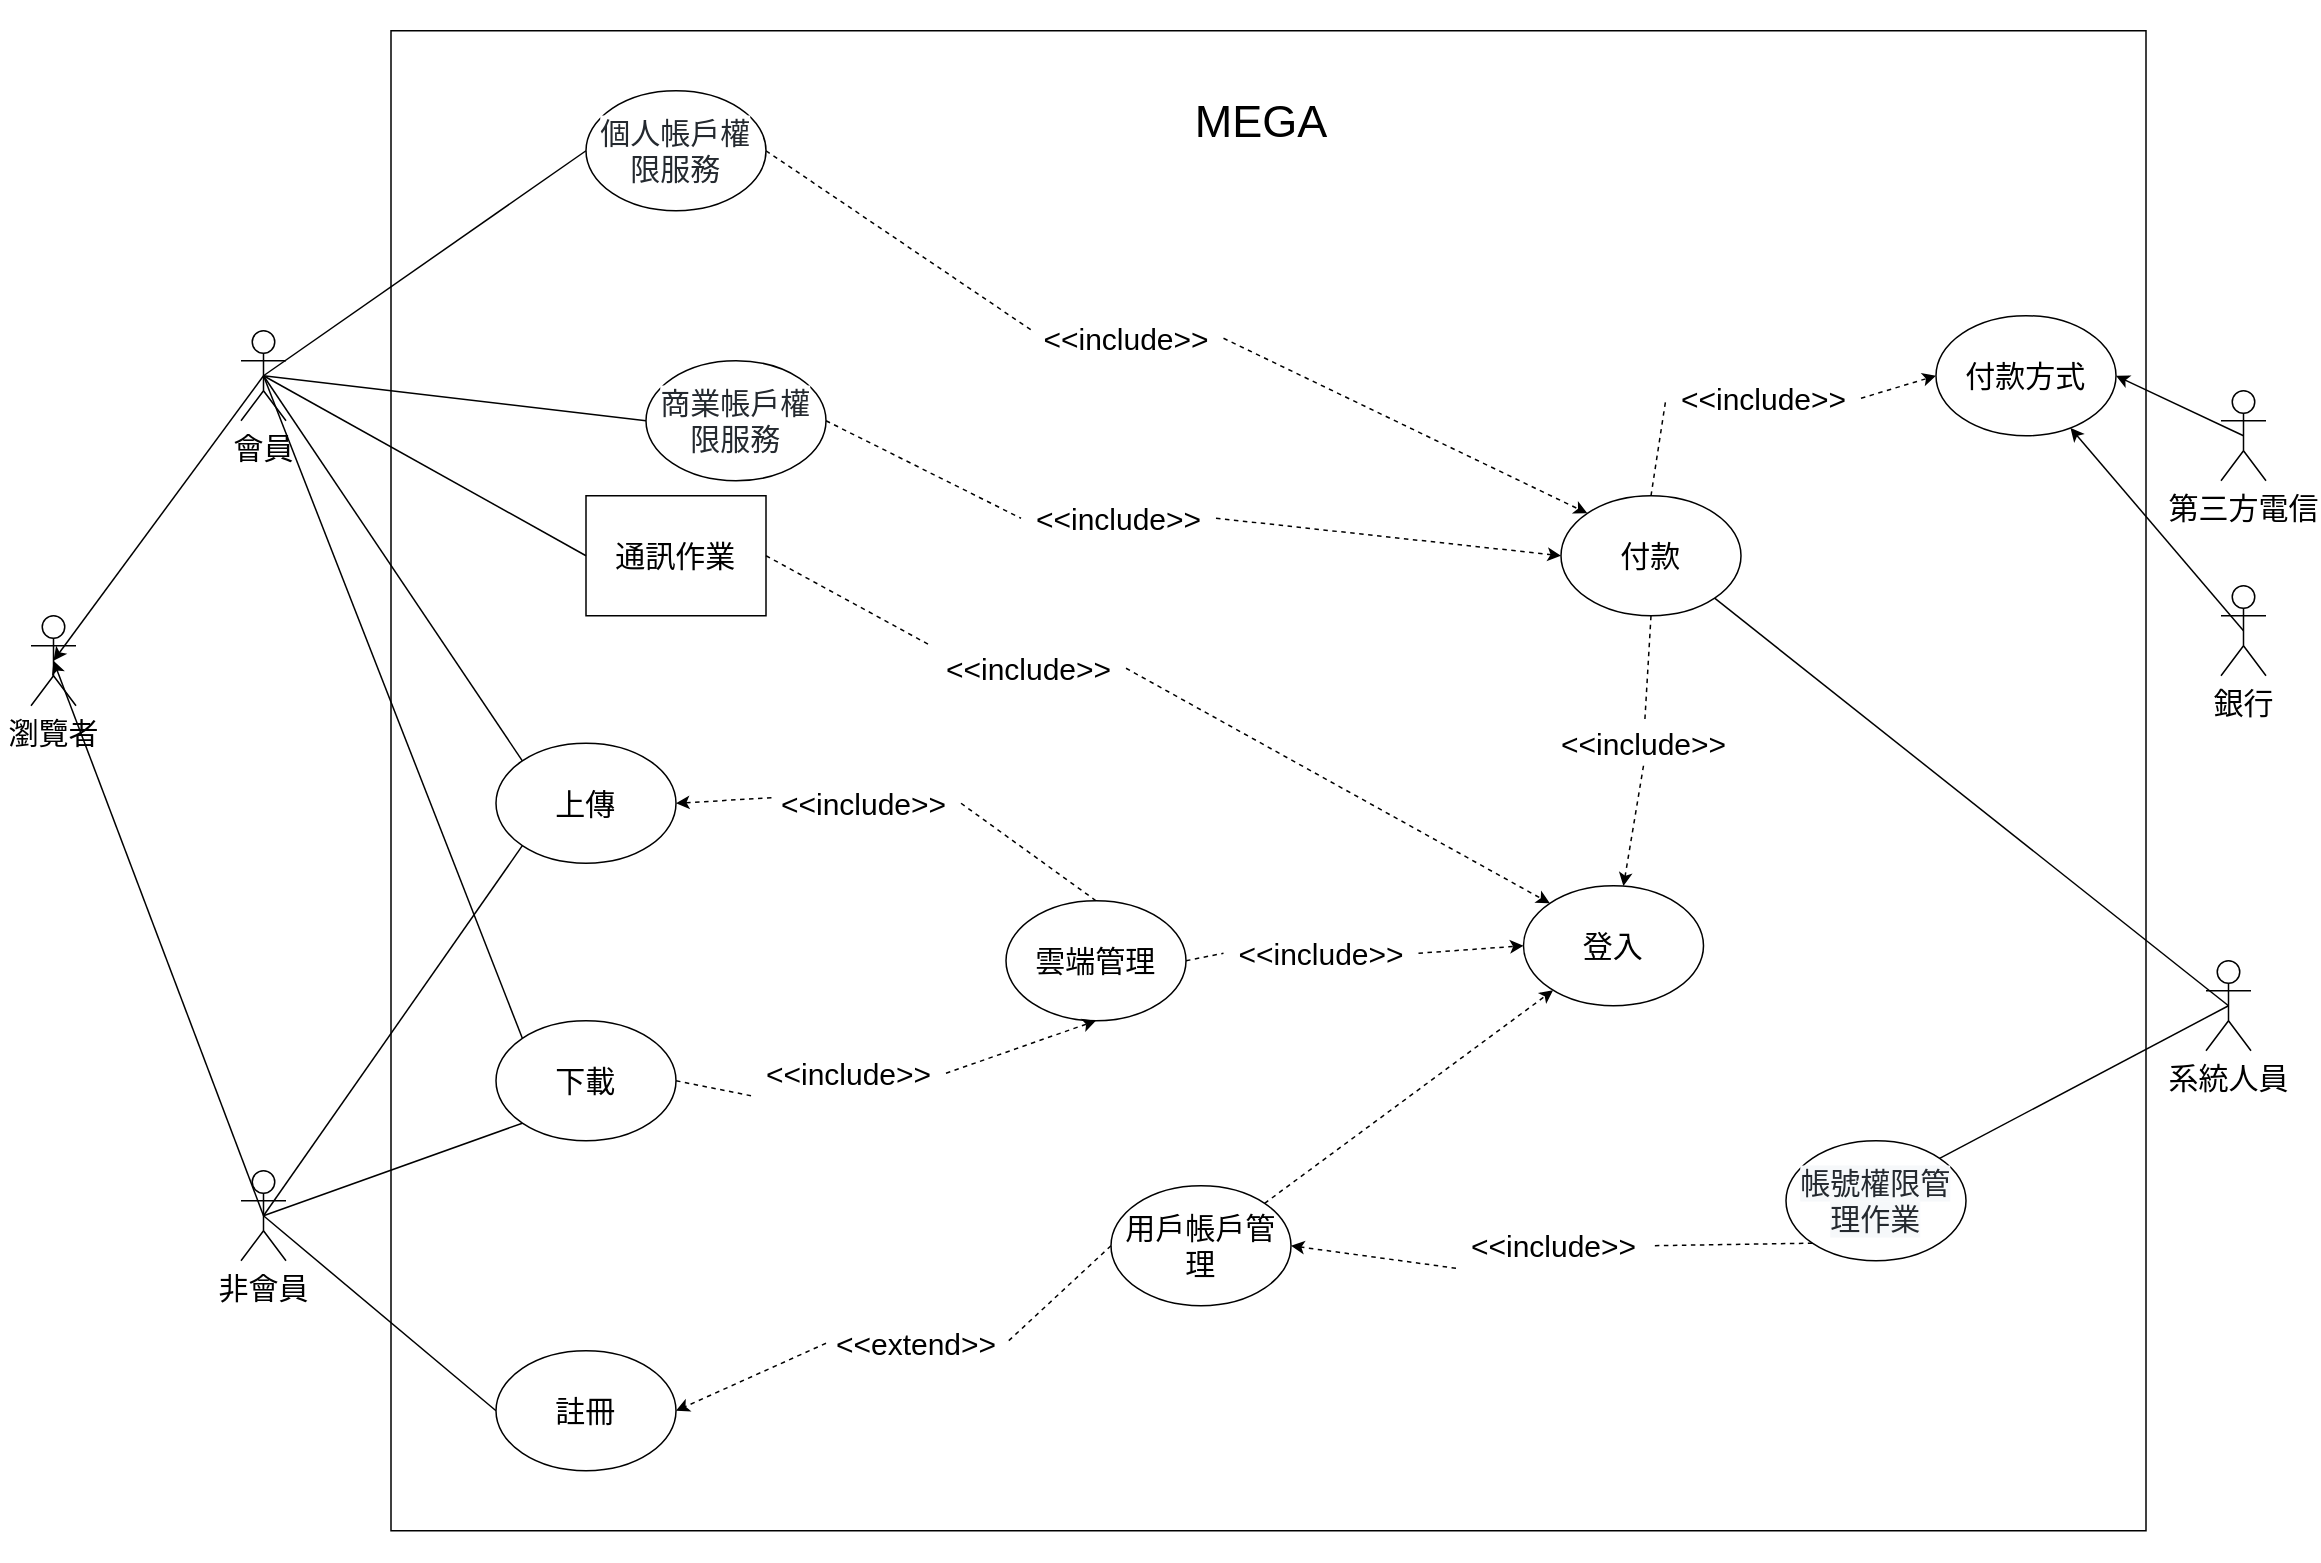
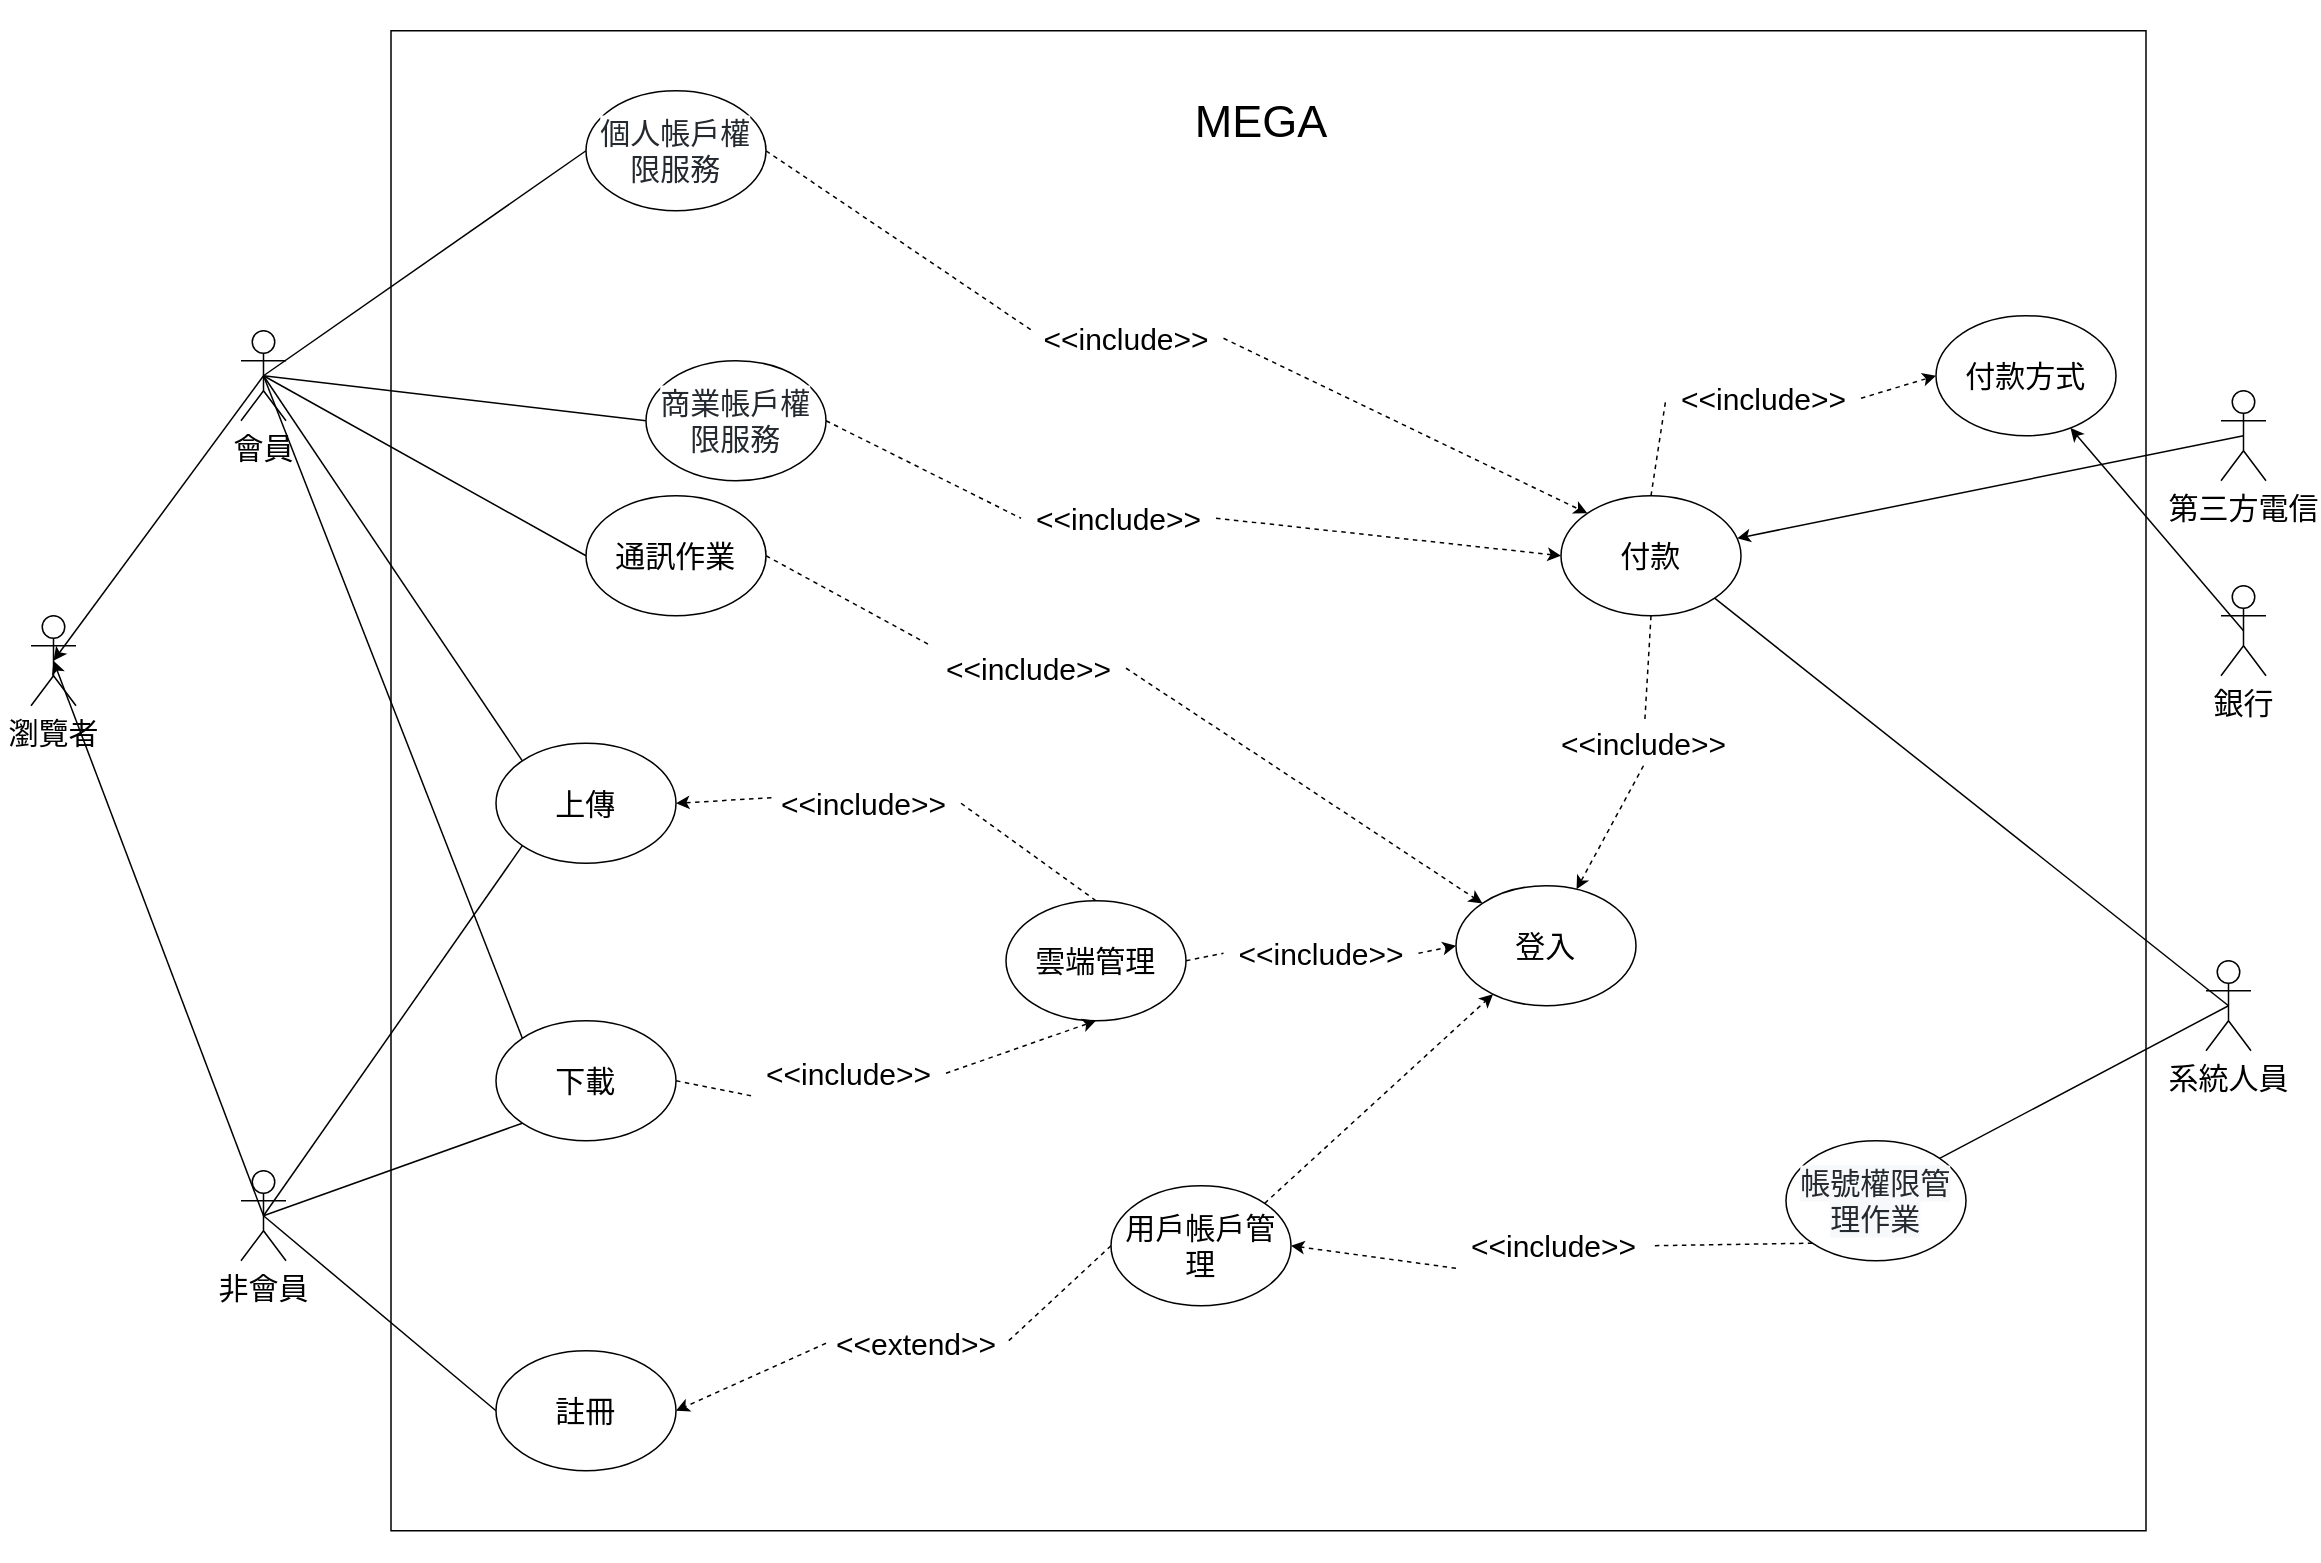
edge "第三方電信" -> "付款方式": now "第三方電信" -> "付款"
node "通訊作業": shape rectangle -> ellipse
node "登入": moved (1613, 946) -> (1546, 946)
